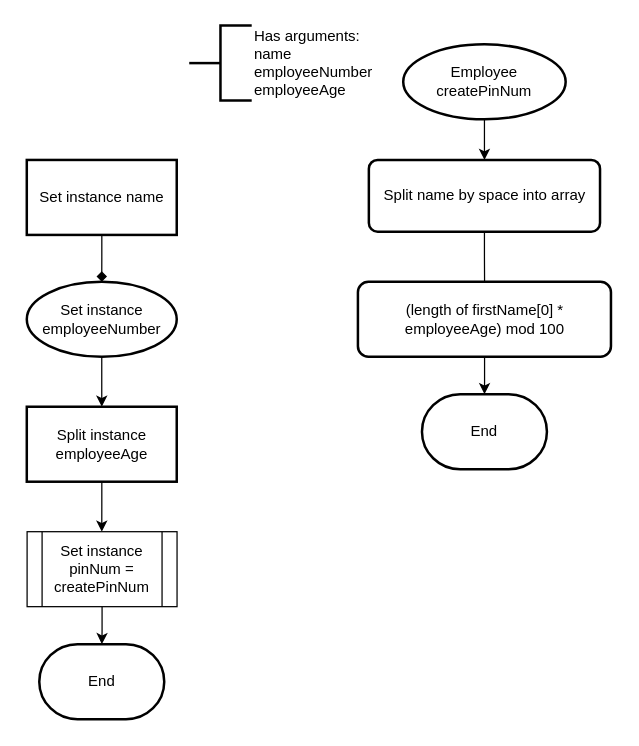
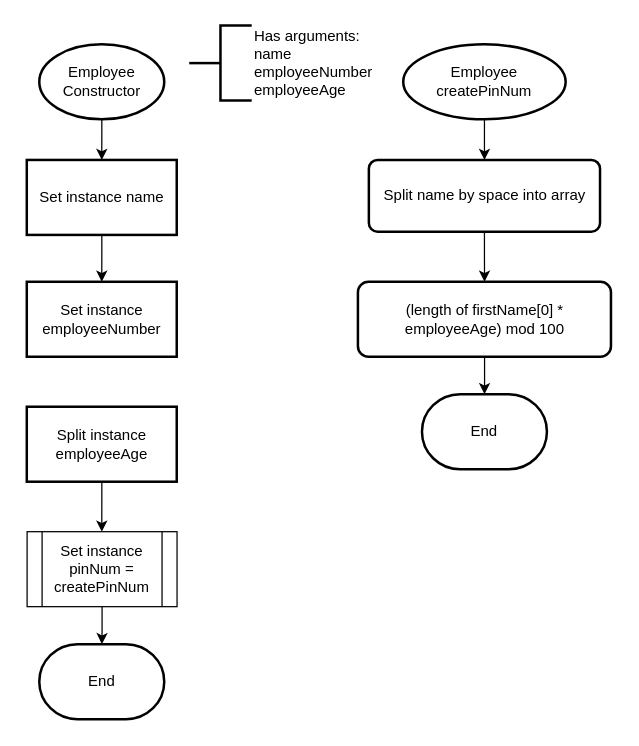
node "Employee Constructor": added
edge "Employee Constructor" -> "Set instance name": added
edge "Set instance name" -> "Set instance employeeNumber": arrowhead diamond -> classic
edge "Split name by space into array" -- "(length of firstName[0] * employeeAge) mod 100": arrowhead none -> classic
node "Set instance employeeNumber": shape ellipse -> rectangle
edge "Set instance employeeNumber" -> "Split instance employeeAge": removed
